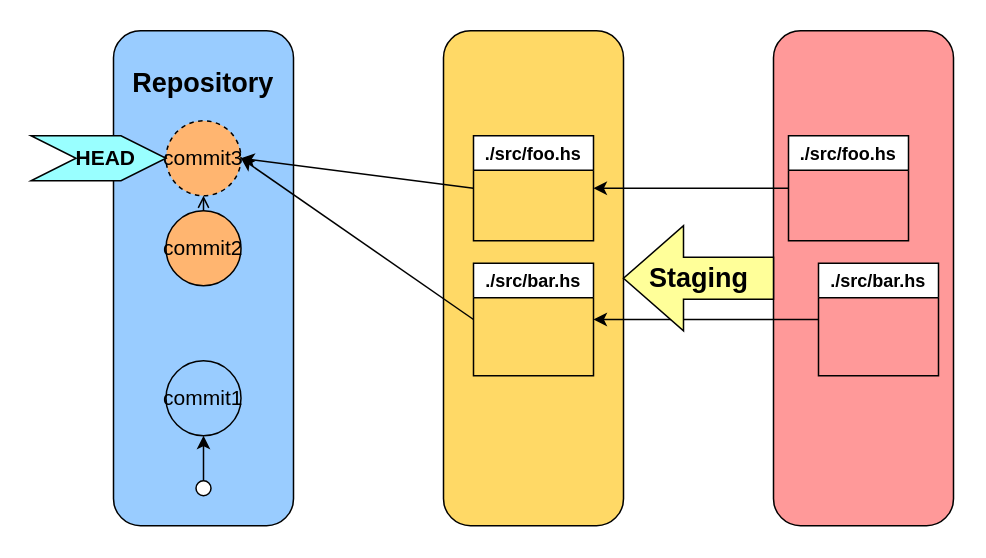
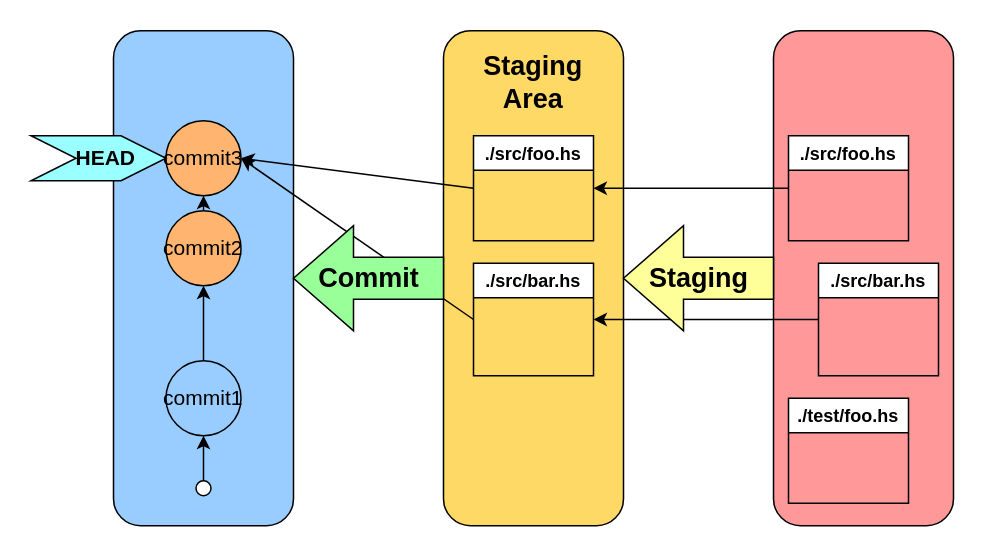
node "Repository": removed
node "Staging Area": added
node "commit3": style dashed -> solid
edge "commit2" -> "commit3": arrowhead open -> classic
node "Commit": added
edge "commit1" -> "commit2": added
node "./test/foo.hs": added
